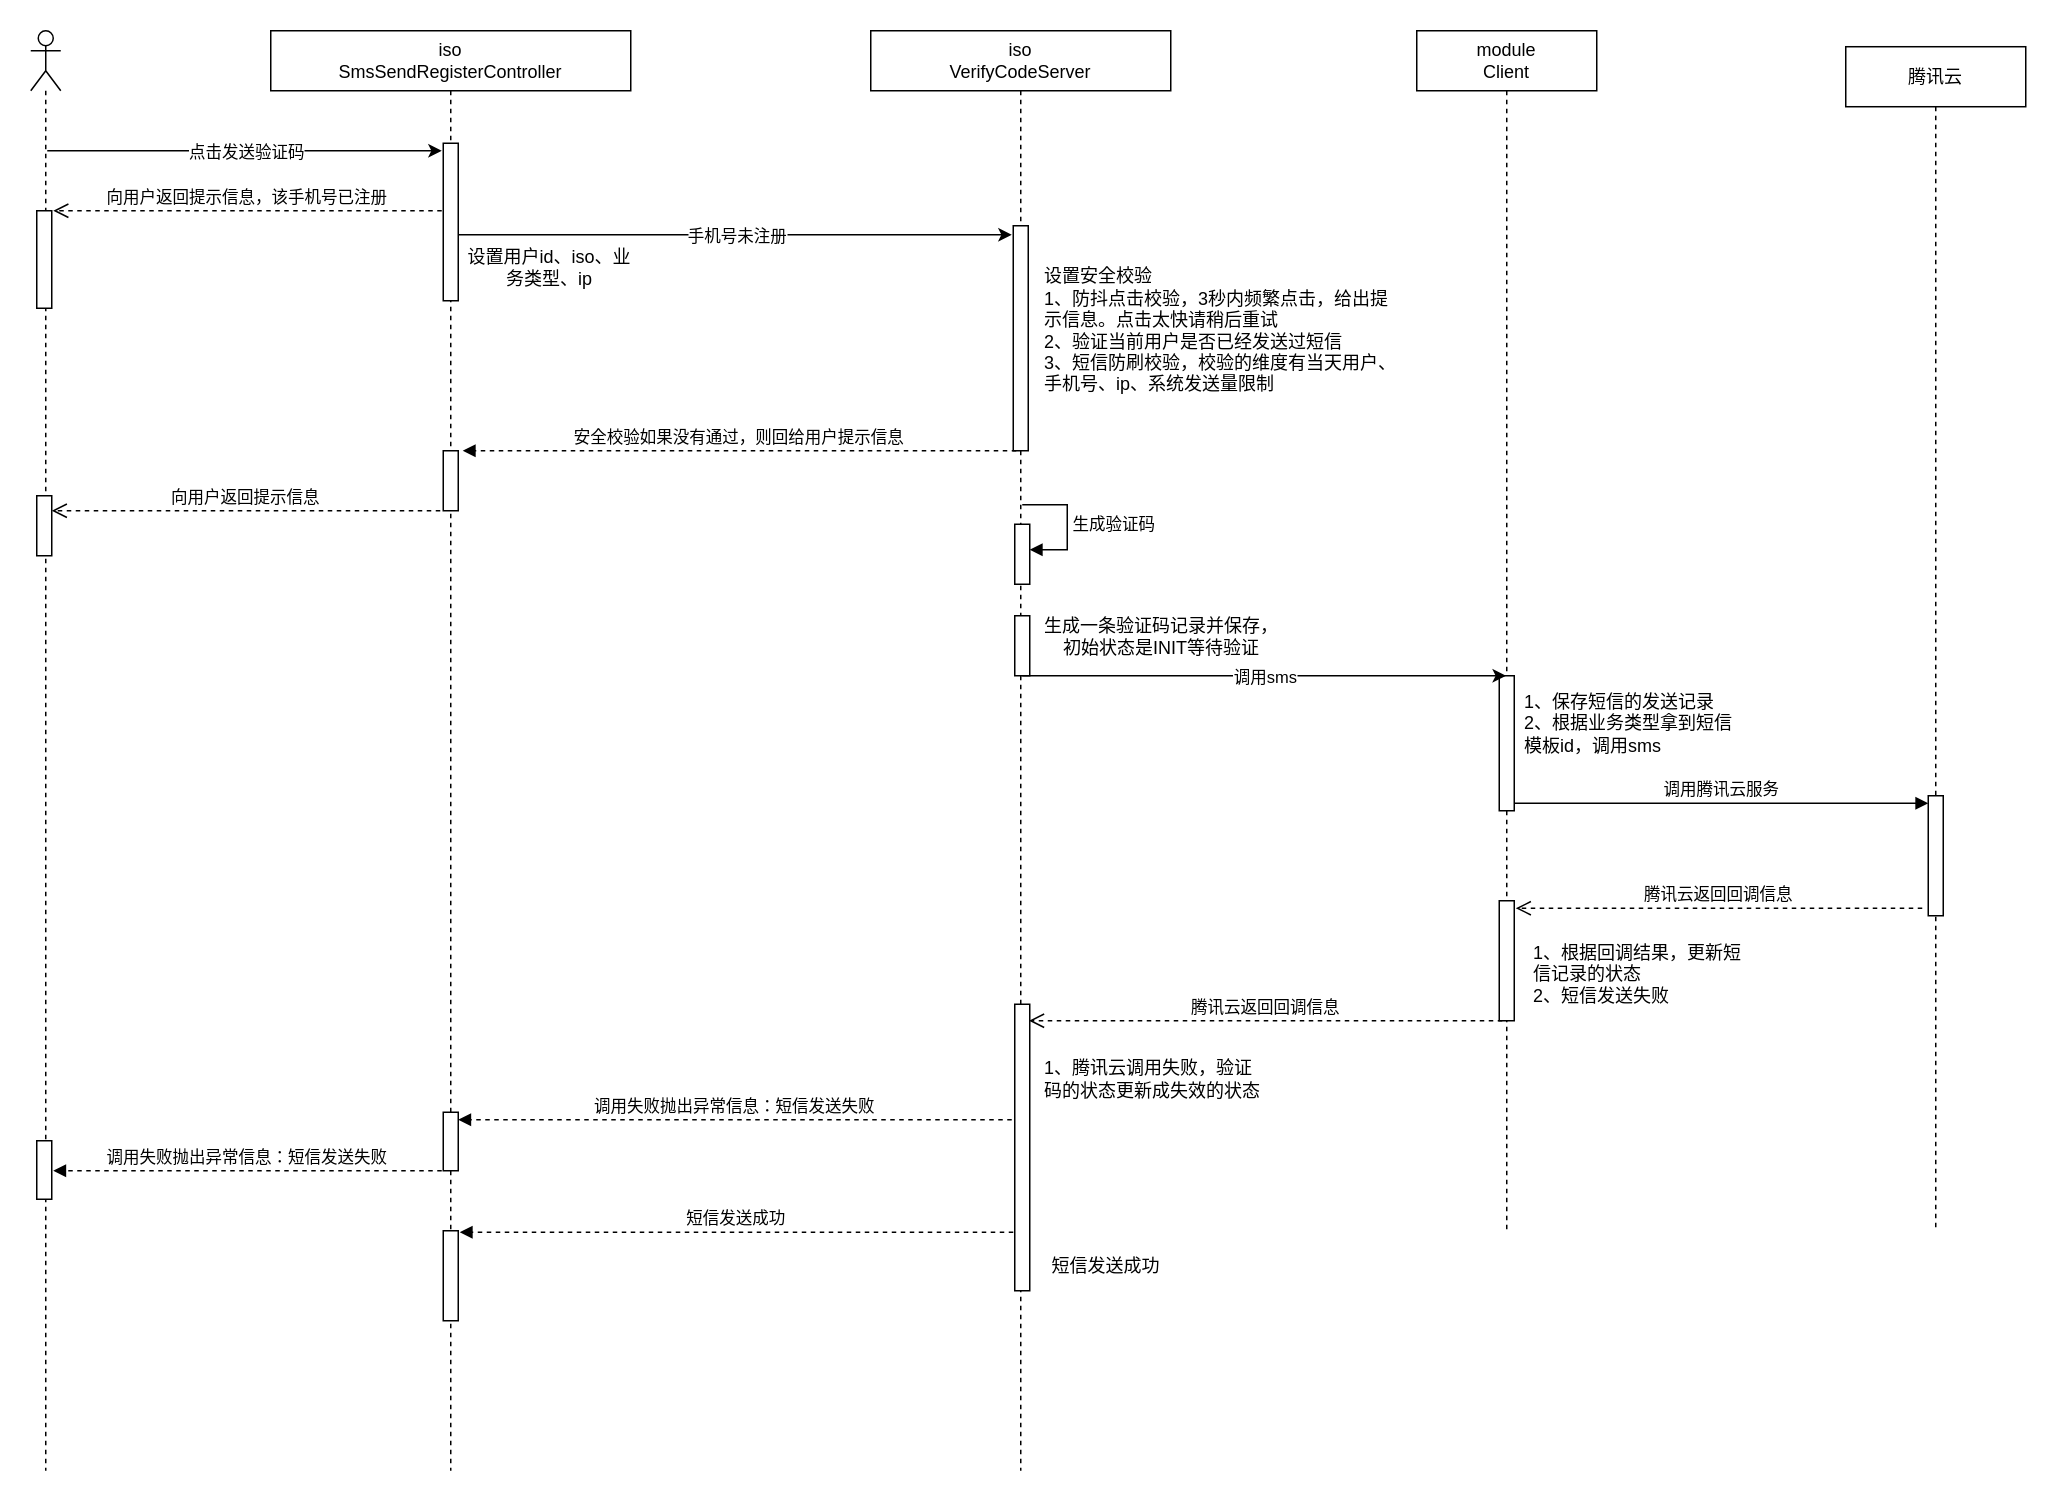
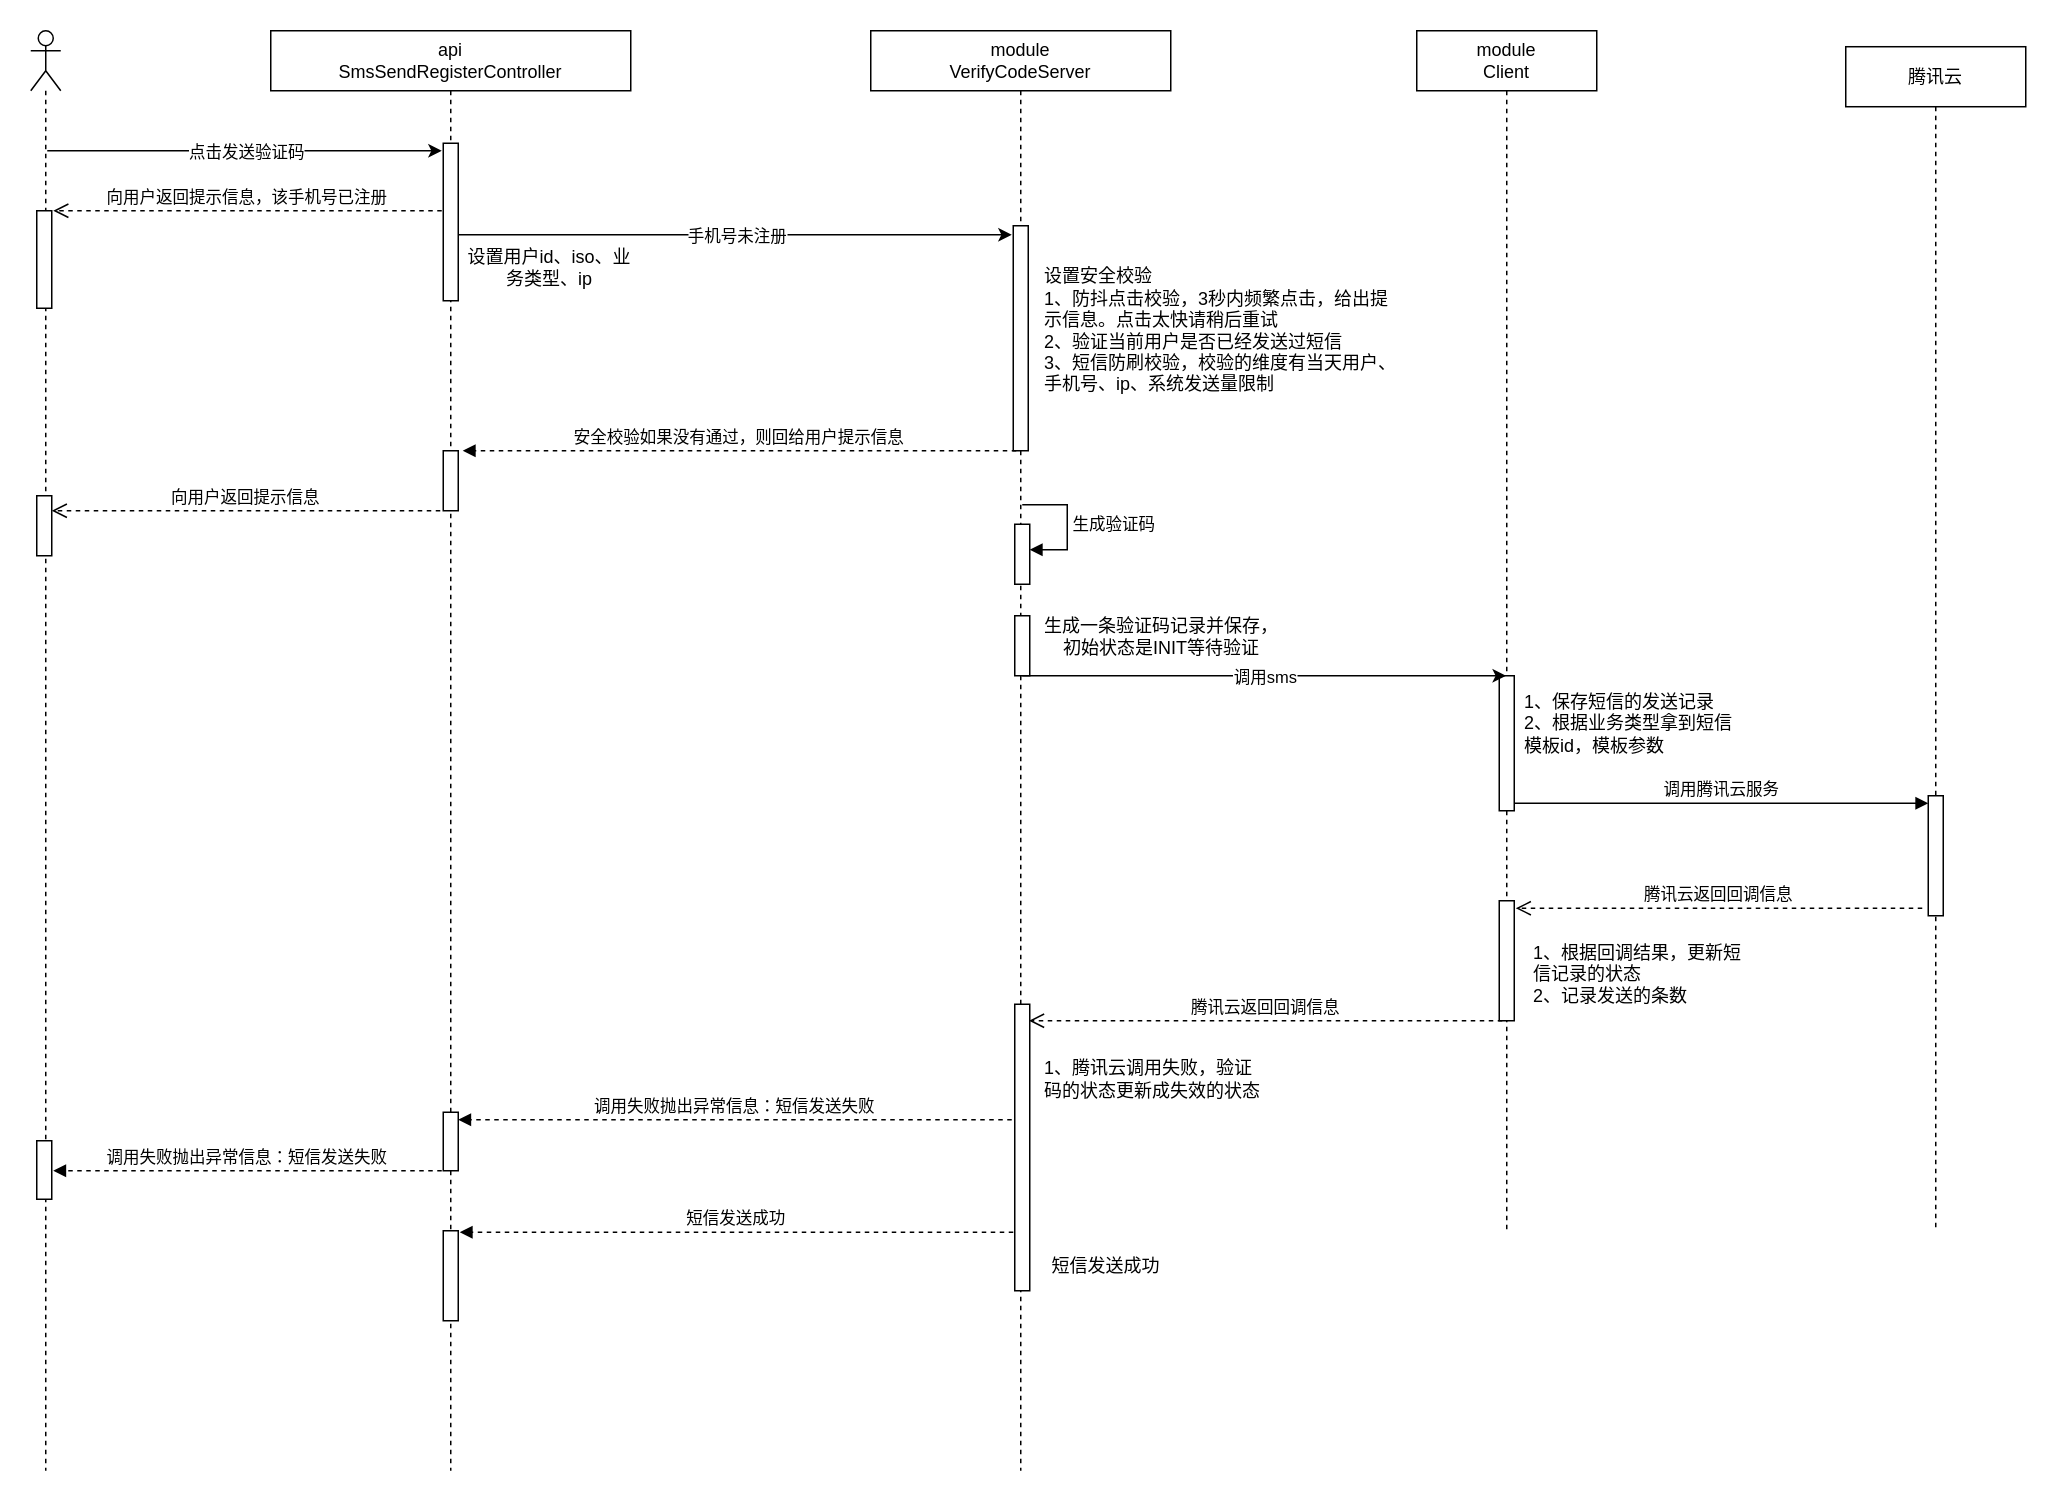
node "iso SmsSendRegisterController": label "iso SmsSendRegisterController" -> "api SmsSendRegisterController"
node "iso VerifyCodeServer": label "iso VerifyCodeServer" -> "module VerifyCodeServer"
node "1、保存短信的发送记录 2、根据业务类型拿到短信模板id，调用sms": label "1、保存短信的发送记录 2、根据业务类型拿到短信模板id，调用sms" -> "1、保存短信的发送记录 2、根据业务类型拿到短信模板id，模板参数"
node "1、根据回调结果，更新短信记录的状态 2、短信发送失败": label "1、根据回调结果，更新短信记录的状态 2、短信发送失败" -> "1、根据回调结果，更新短信记录的状态 2、记录发送的条数"
